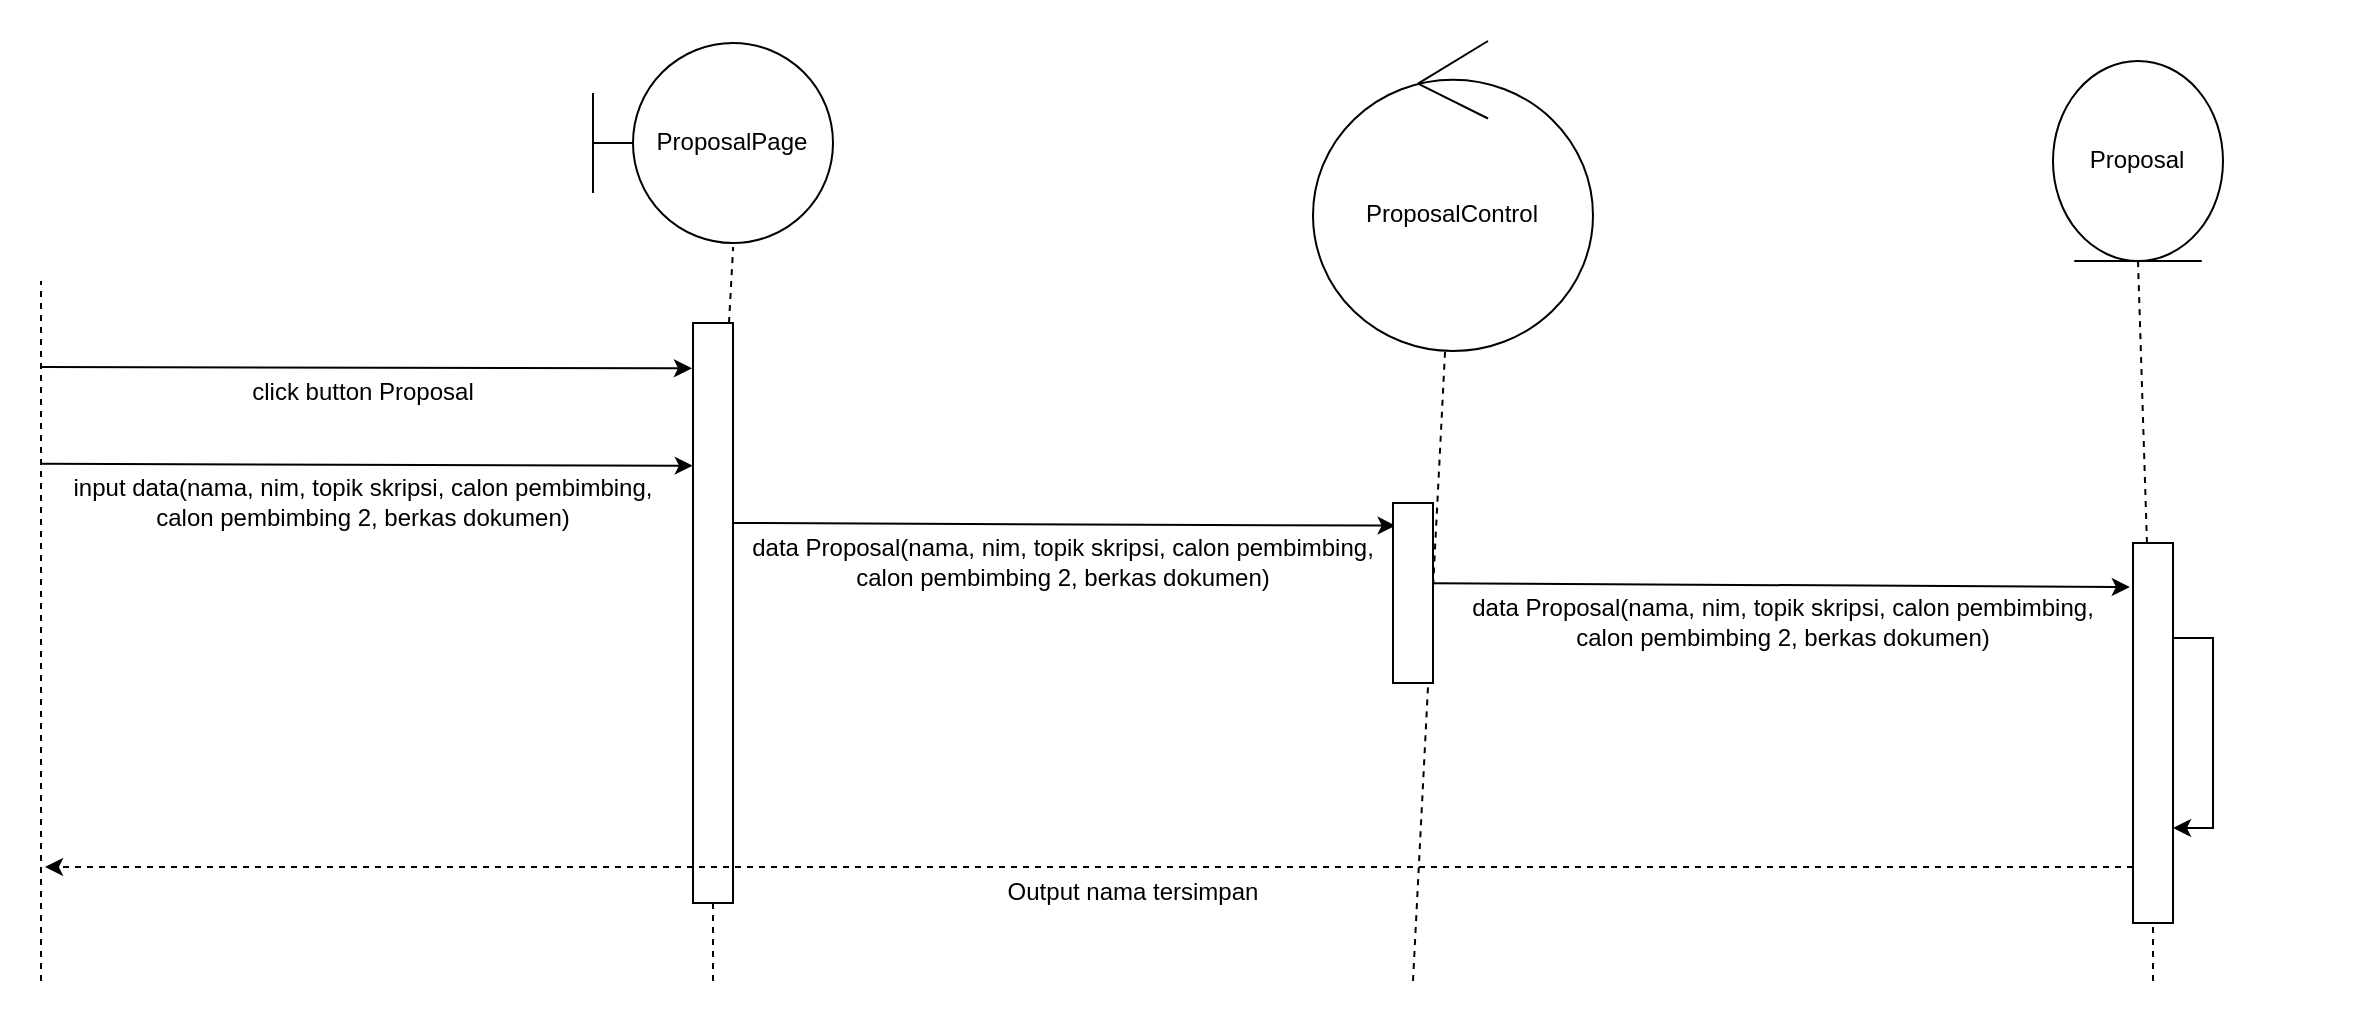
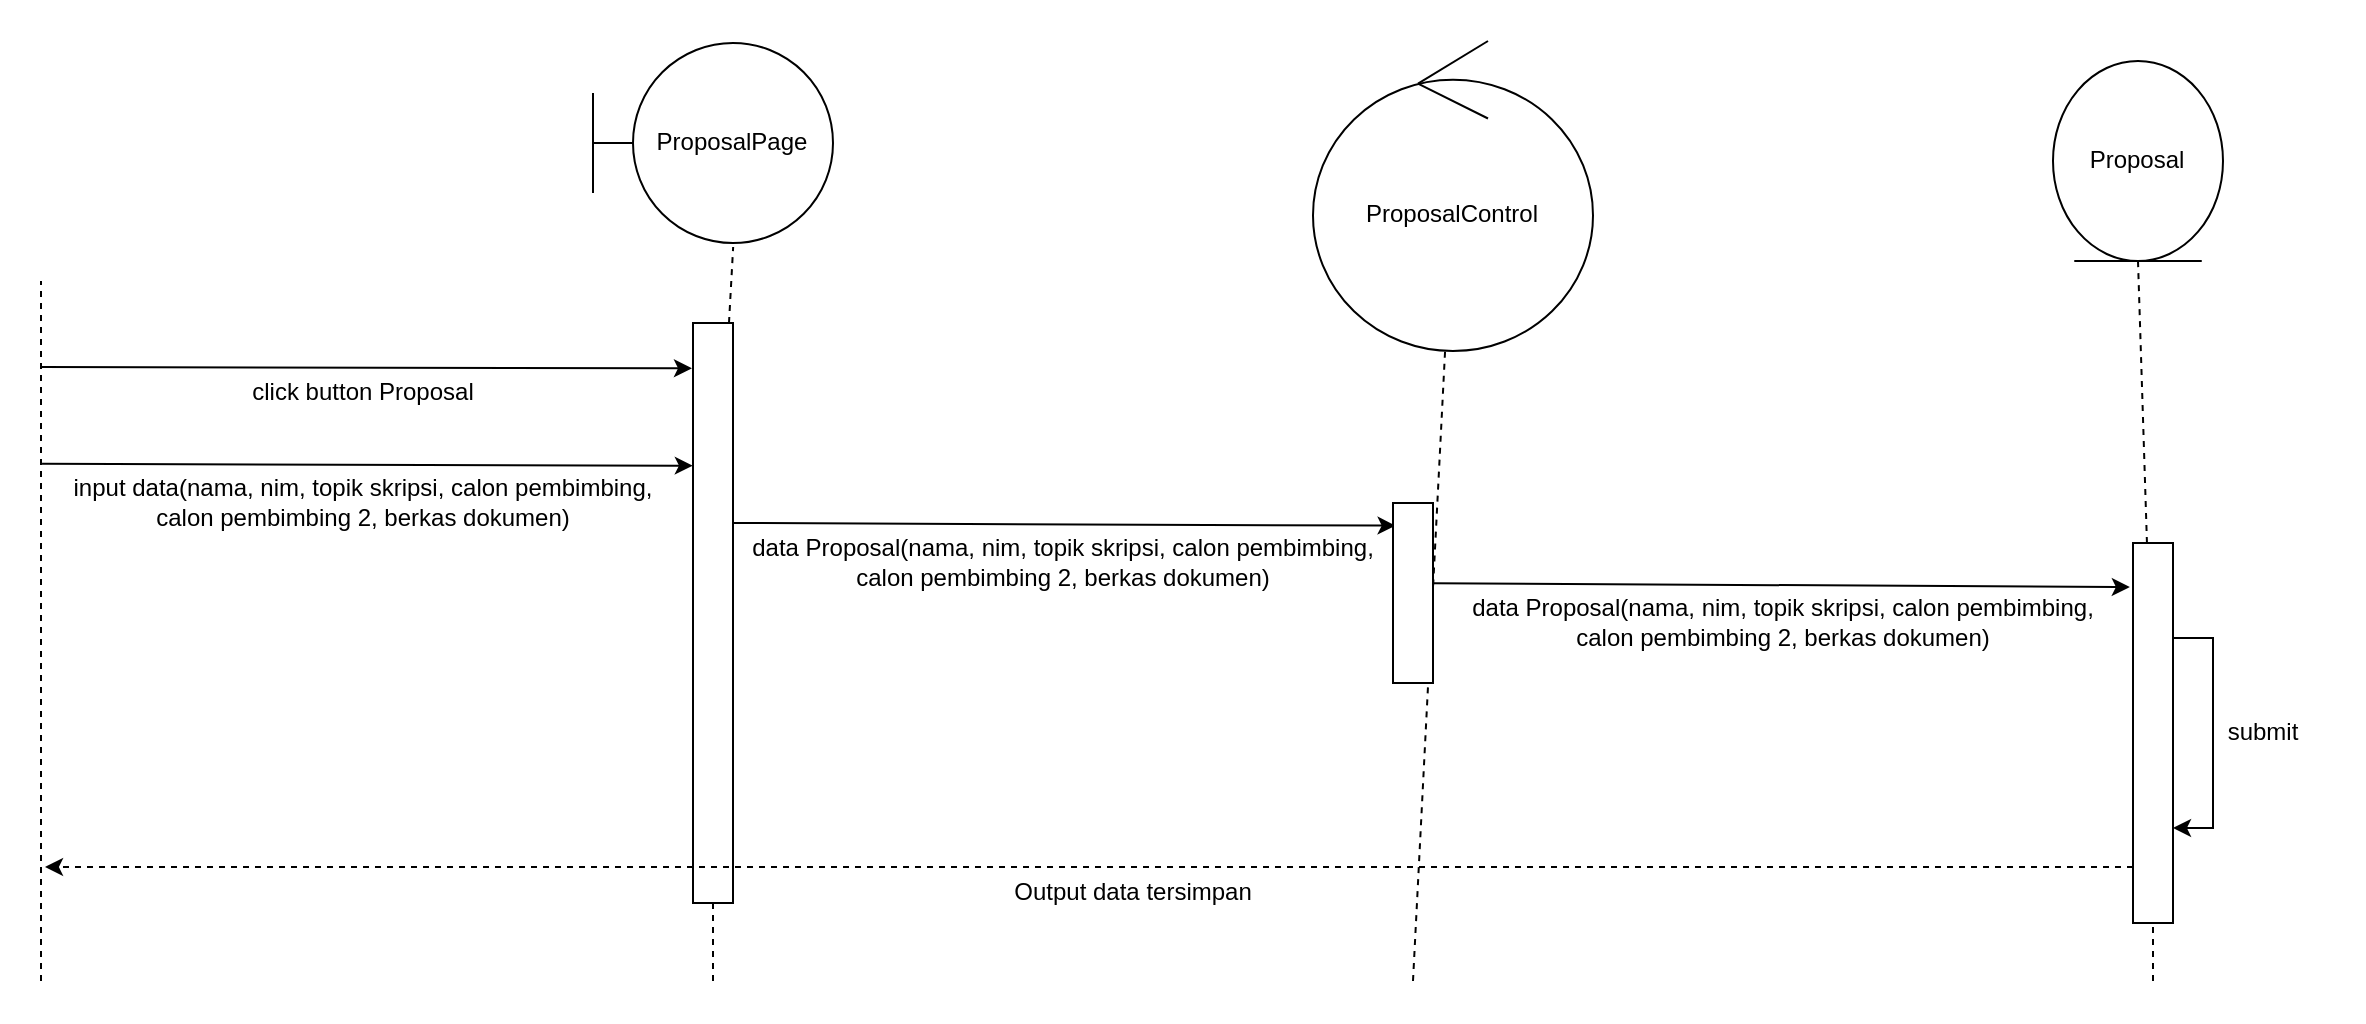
node "submit": added
node "Output nama tersimpan": label "Output nama tersimpan" -> "Output data tersimpan"
